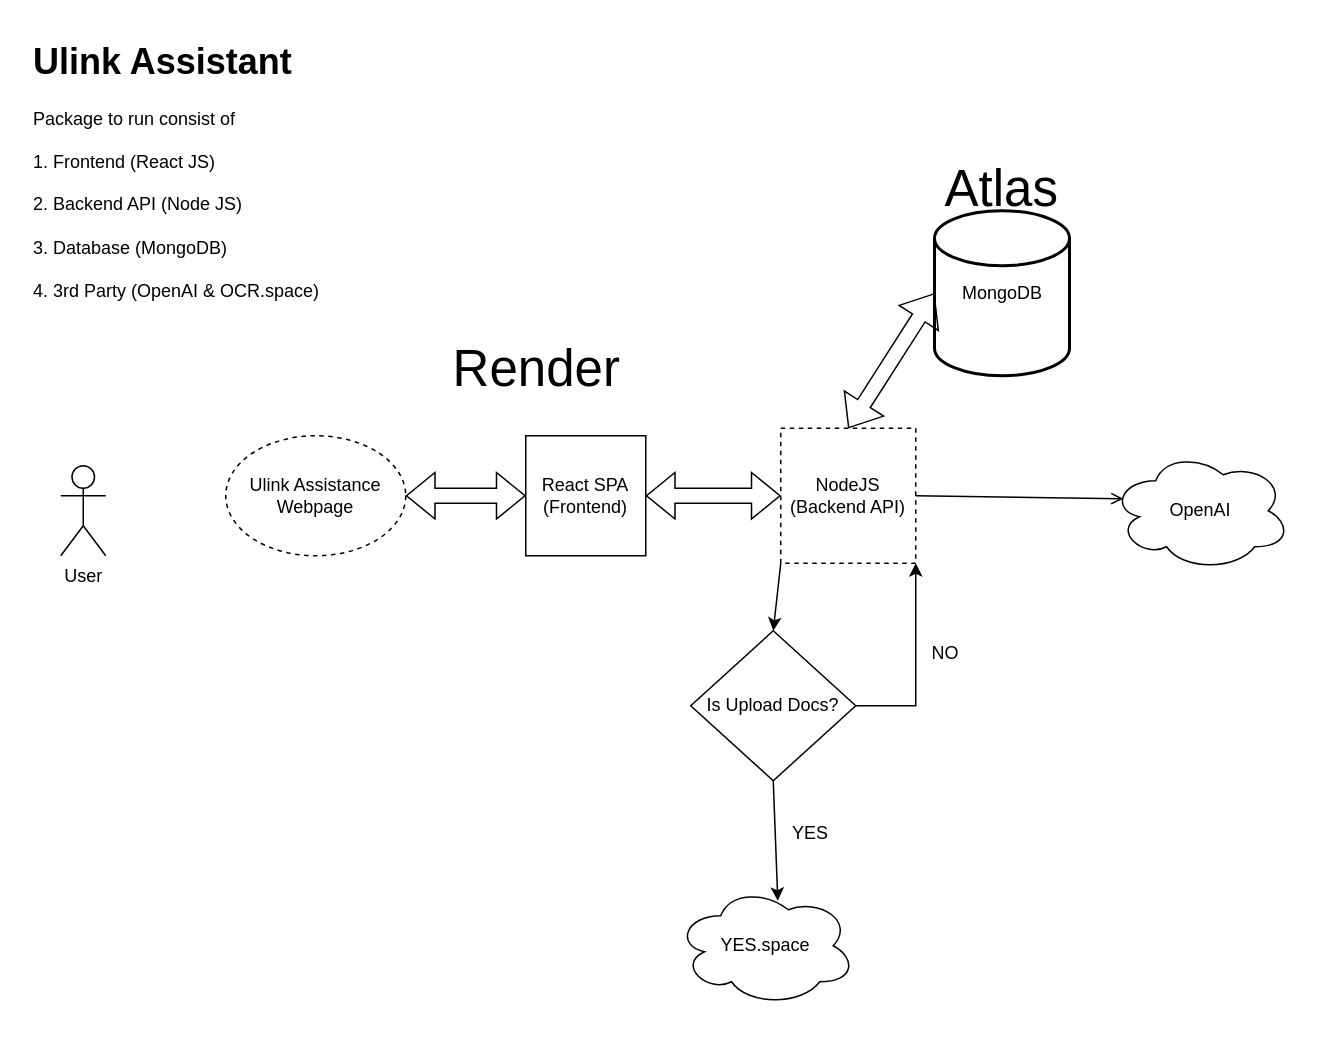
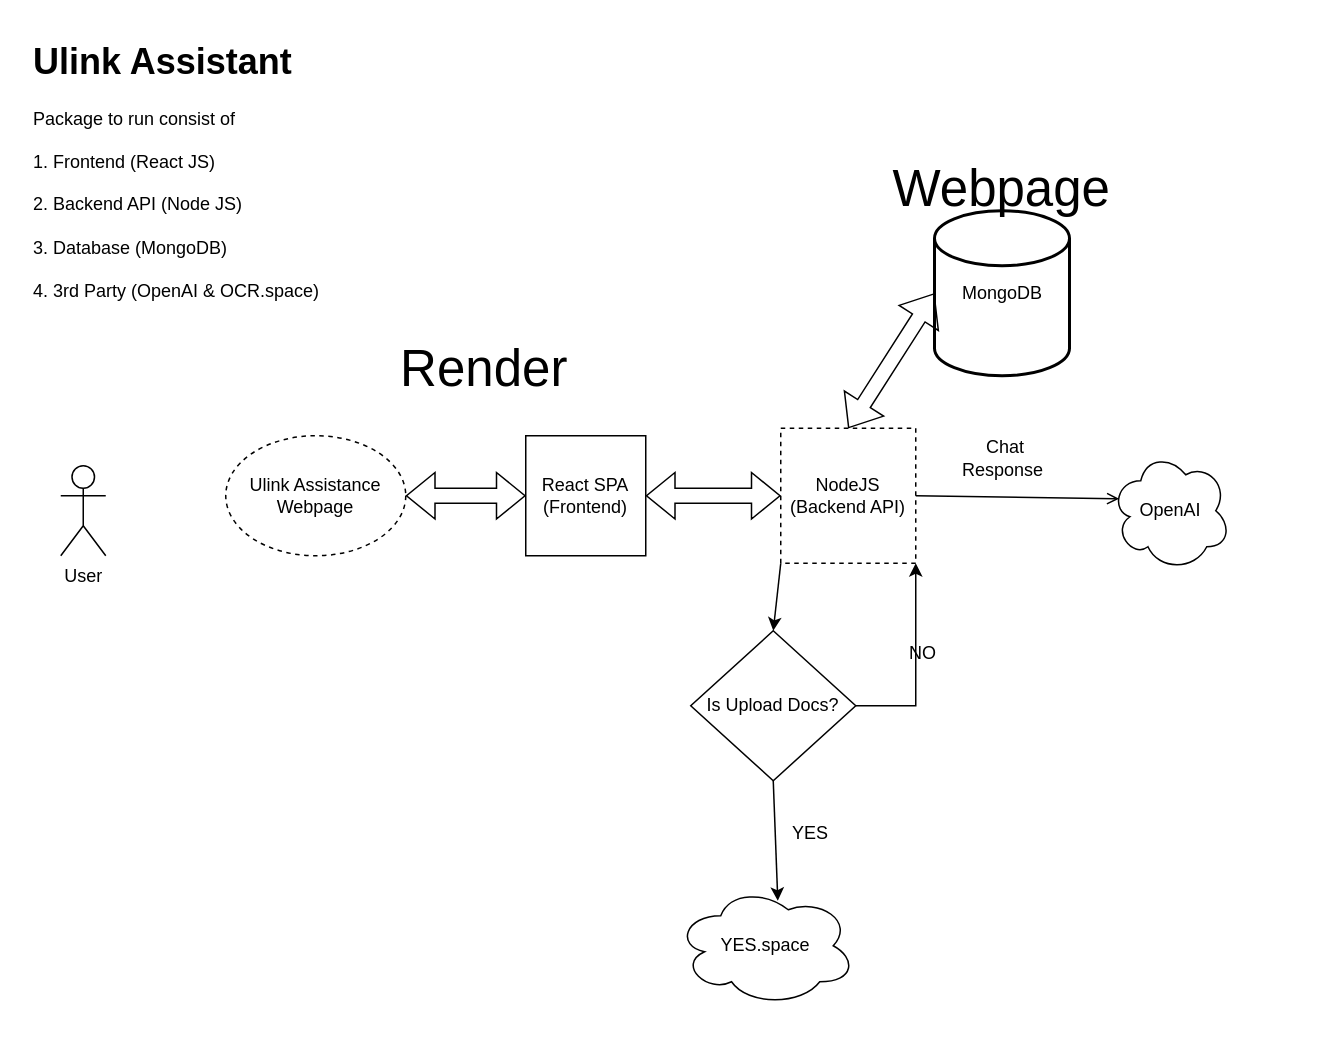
node "Atlas": label "Atlas" -> "Webpage"
node "Render": moved (537, 368) -> (485, 368)
node "Chat Response": added
node "OpenAI": size 180x120 -> 120x120
node "NO": moved (946, 653) -> (923, 653)
